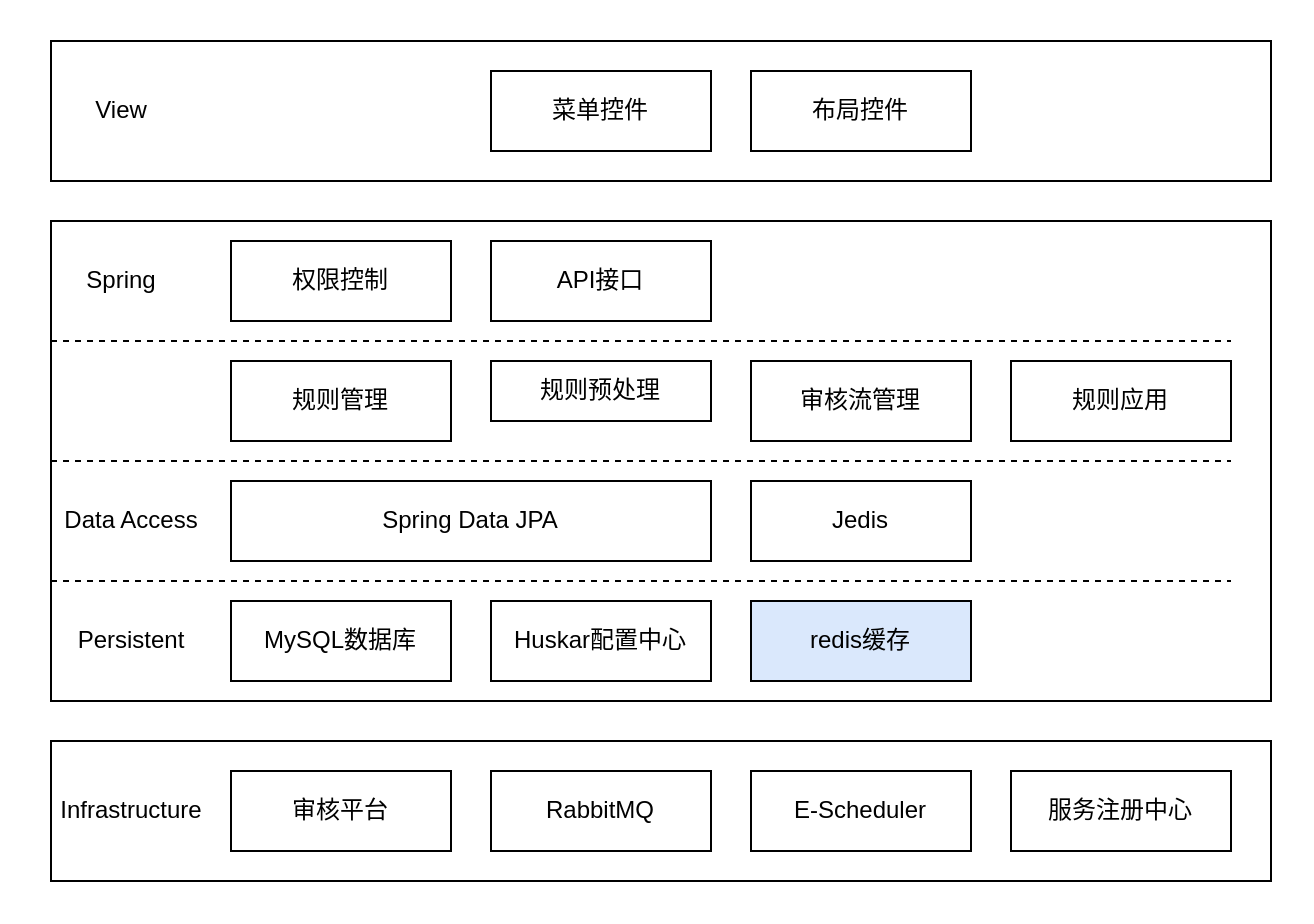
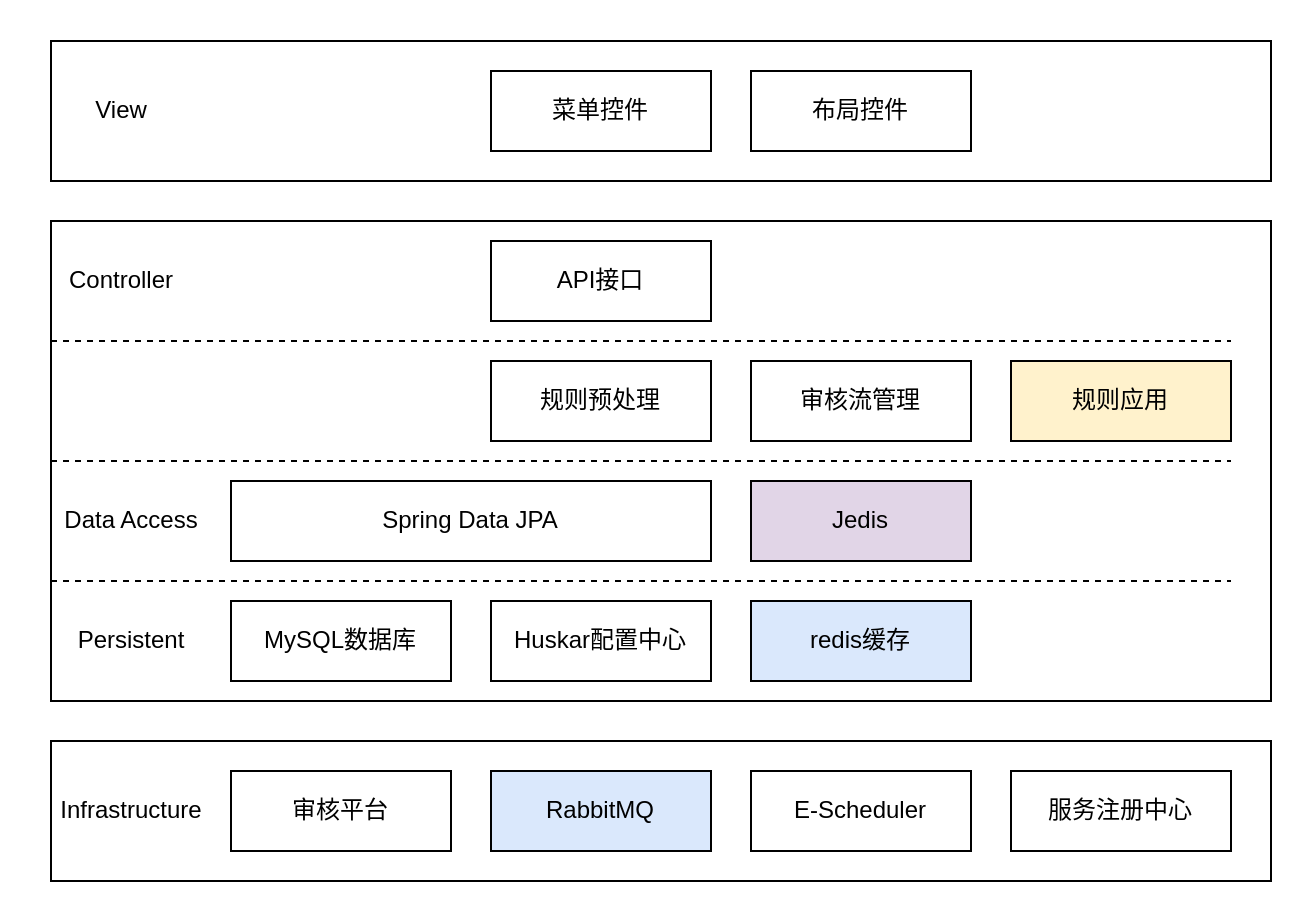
node "Spring": label "Spring" -> "Controller"
node "权限控制": removed
node "规则预处理": size 220x60 -> 220x80
node "规则管理": removed
node "规则应用": fillcolor #ffffff -> #fff2cc
node "Jedis": fillcolor #ffffff -> #e1d5e7
node "RabbitMQ": fillcolor #ffffff -> #dae8fc
